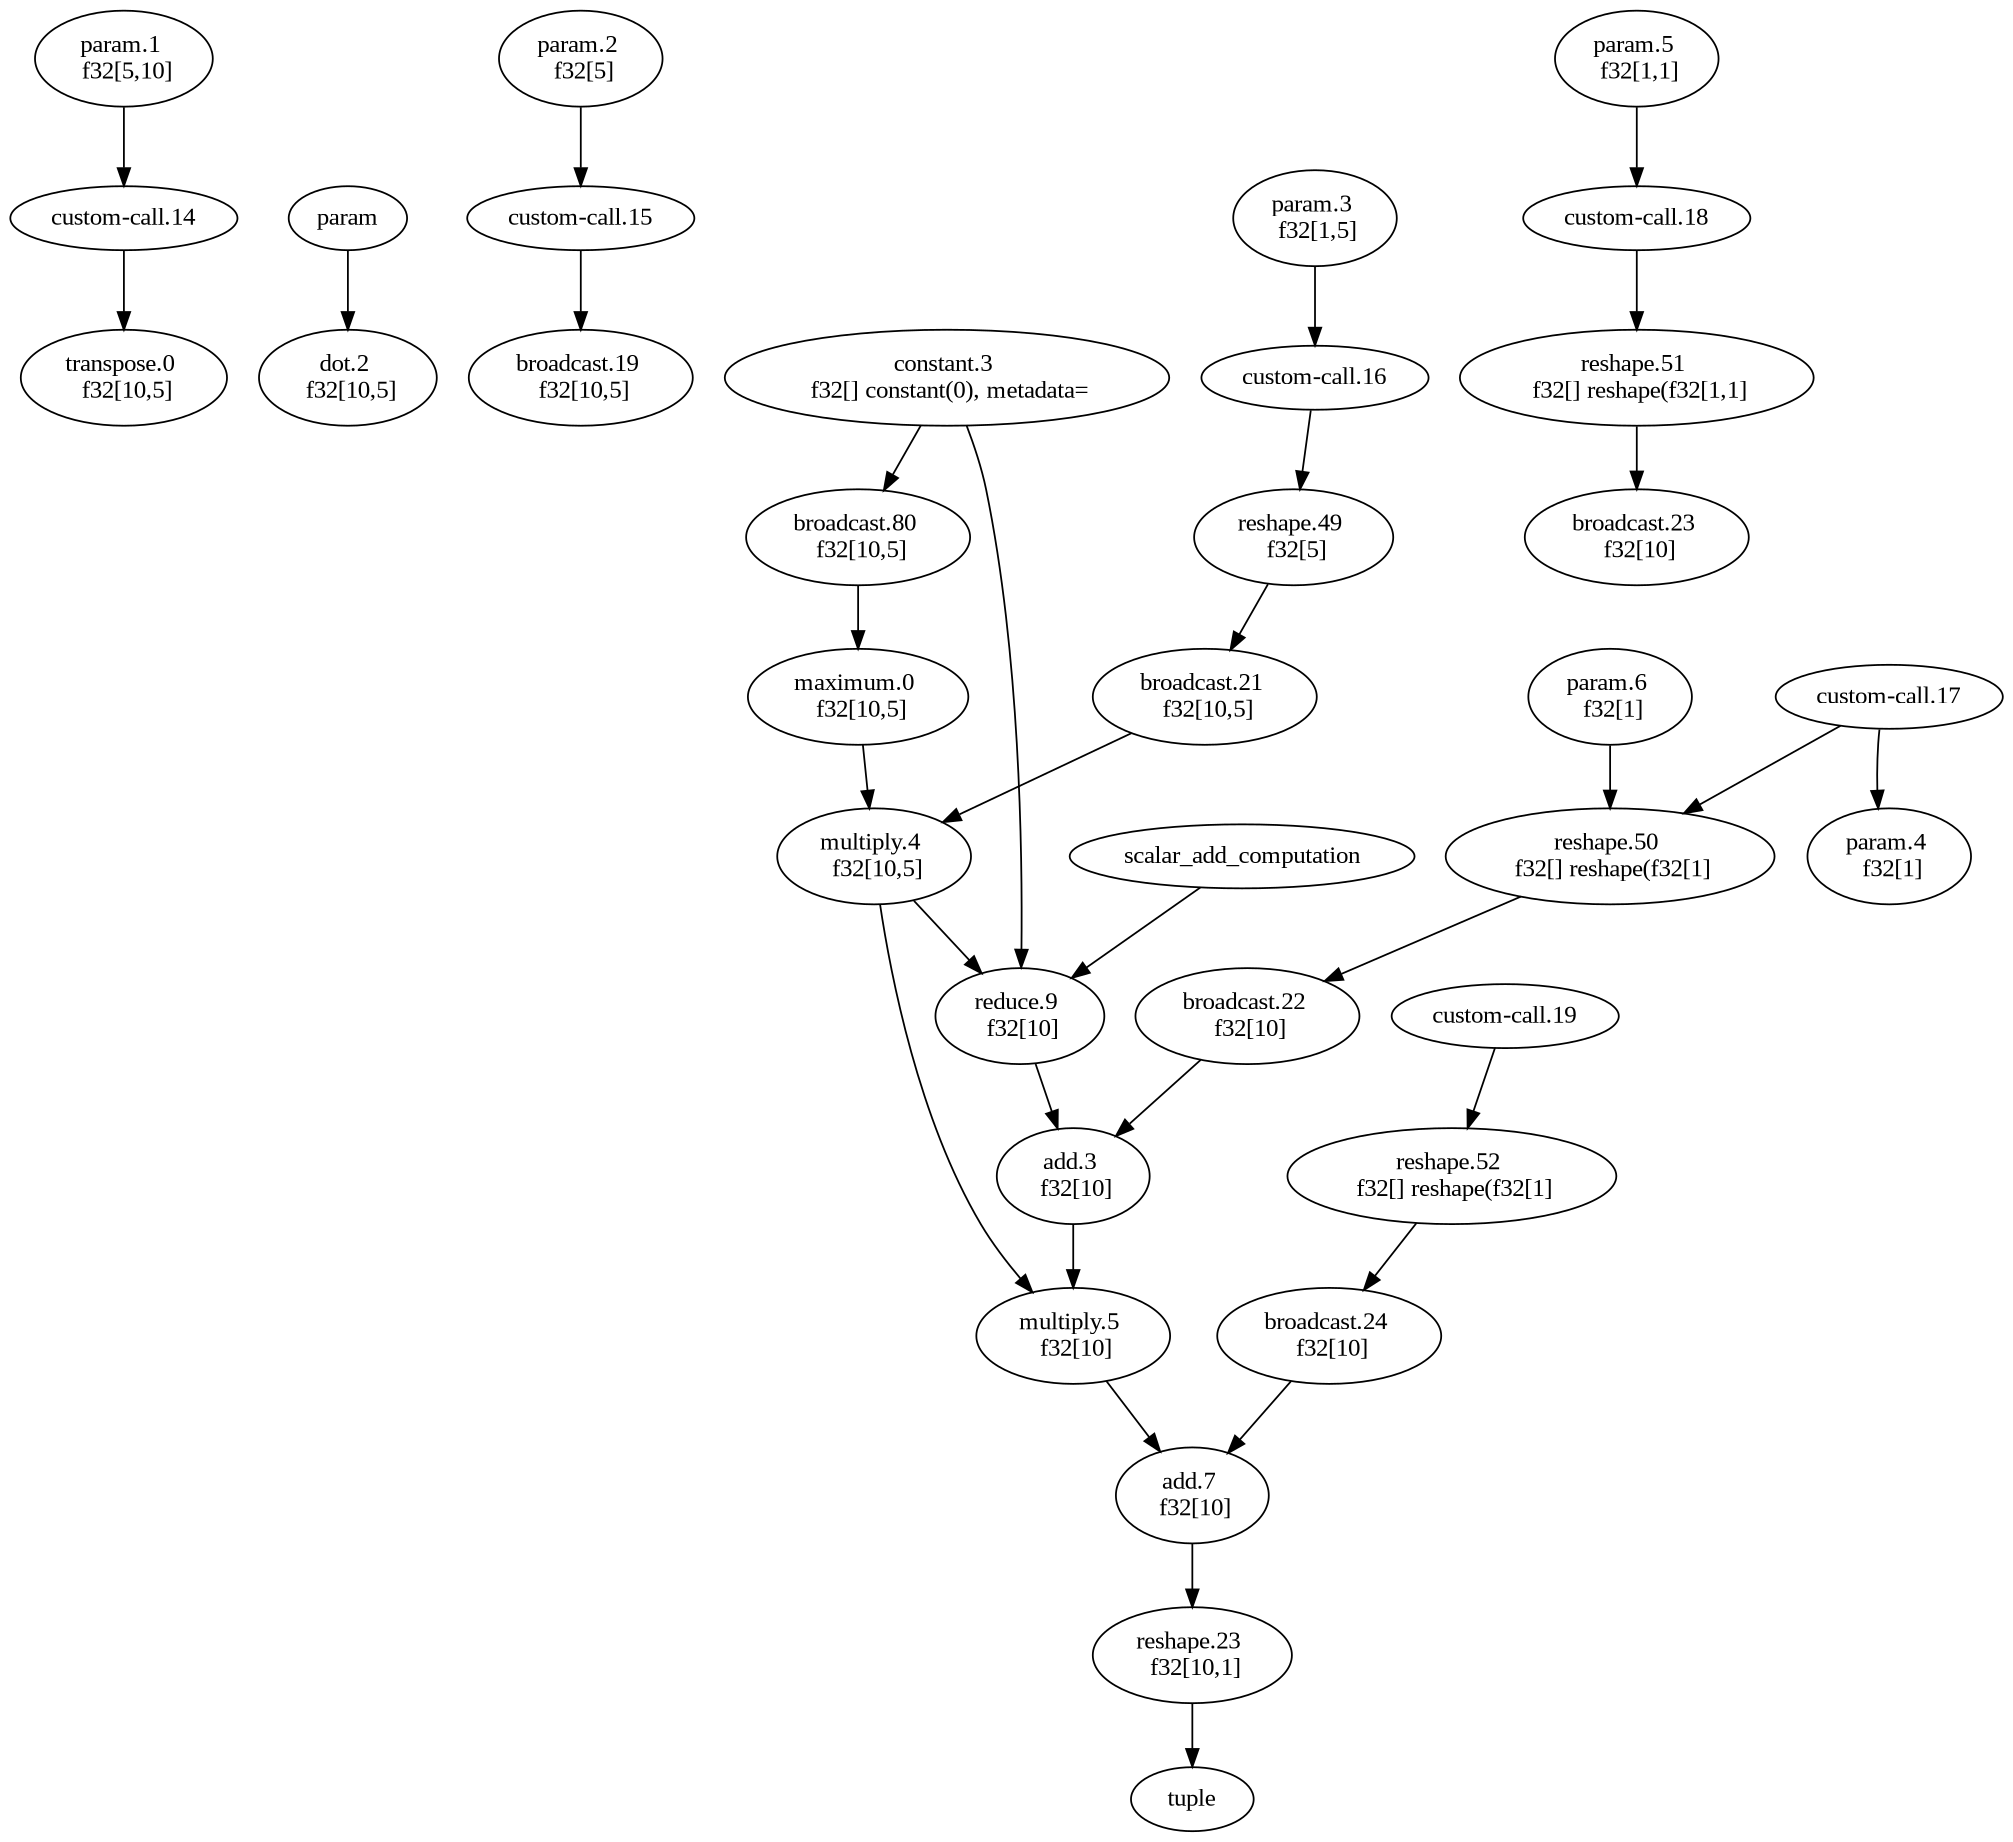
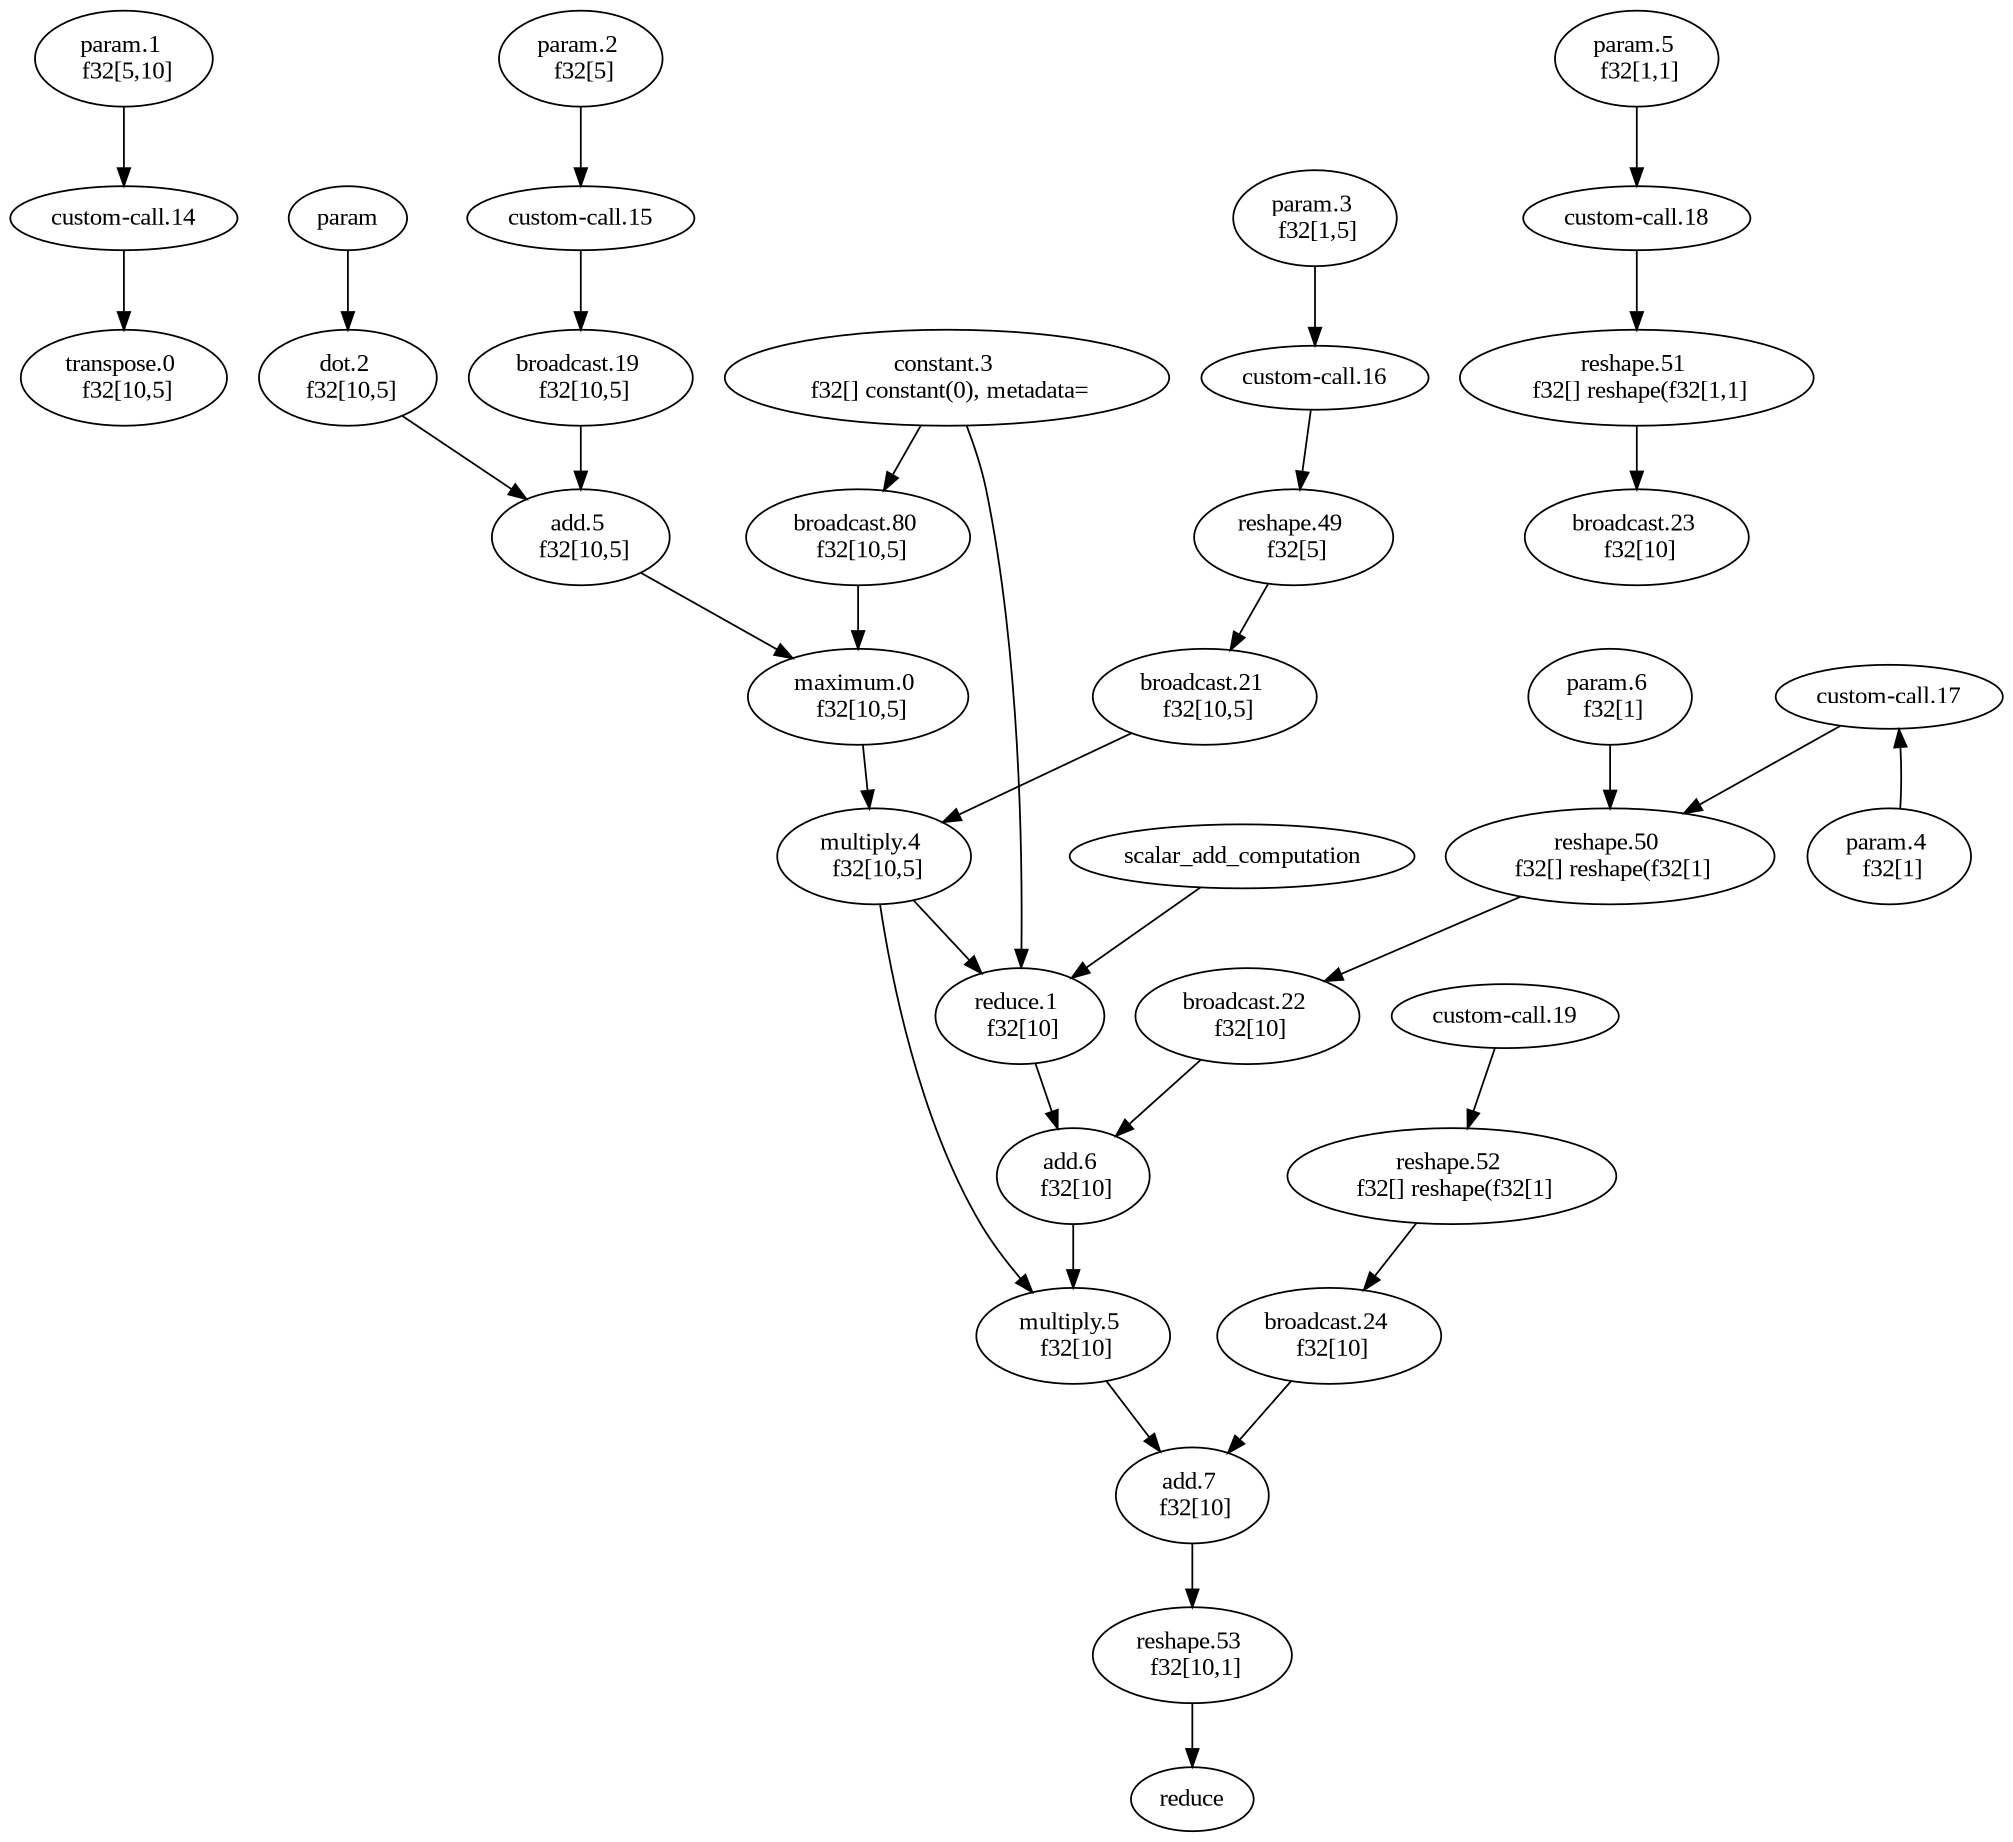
node "add.5 f32[10,5]": added
edge "custom-call.17" -> "param.4 f32[1]": reversed
node "reduce.9 f32[10]": label "reduce.9 f32[10]" -> "reduce.1 f32[10]"
node "add.3 f32[10]": label "add.3 f32[10]" -> "add.6 f32[10]"
node "reshape.23 f32[10,1]": label "reshape.23 f32[10,1]" -> "reshape.53 f32[10,1]"
node "tuple": label "tuple" -> "reduce"
